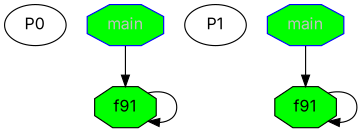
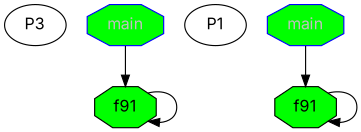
node "P0": label "P0" -> "P3"
